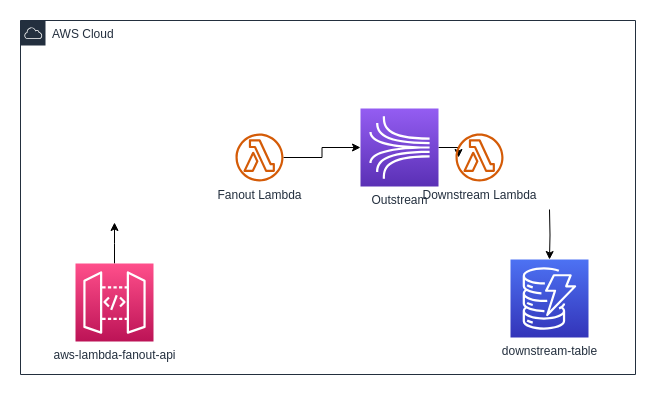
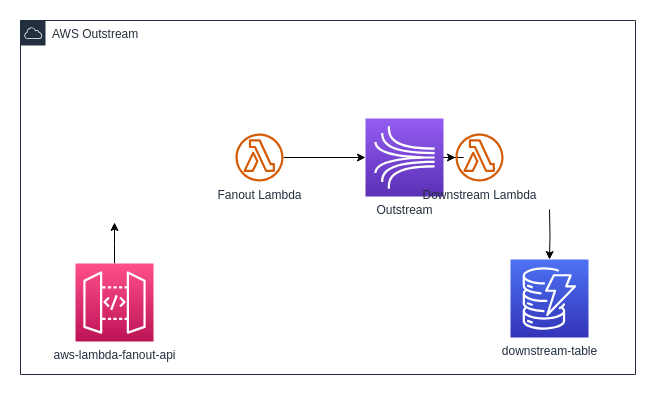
node "AWS Cloud": label "AWS Cloud" -> "AWS Outstream"
node "Outstream": moved (400, 148) -> (405, 158)
